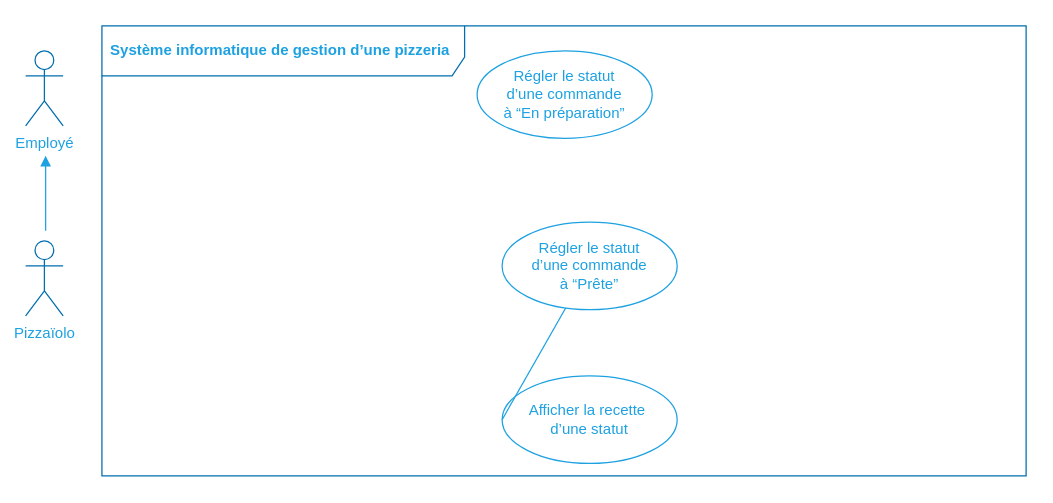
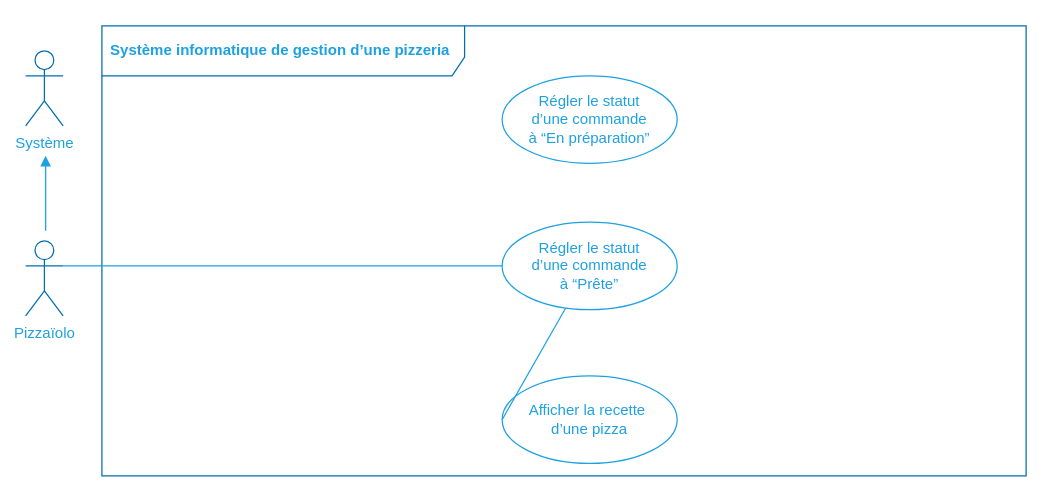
node "Régler le statut d’une commande à “En préparation”": moved (564, 94) -> (589, 119)
node "Employé": label "Employé" -> "Système"
edge "Régler le statut d’une commande à “Prête”" -- "Pizzaïolo": added
node "Afficher la recette d’une statut": label "Afficher la recette d’une statut" -> "Afficher la recette d’une pizza"
